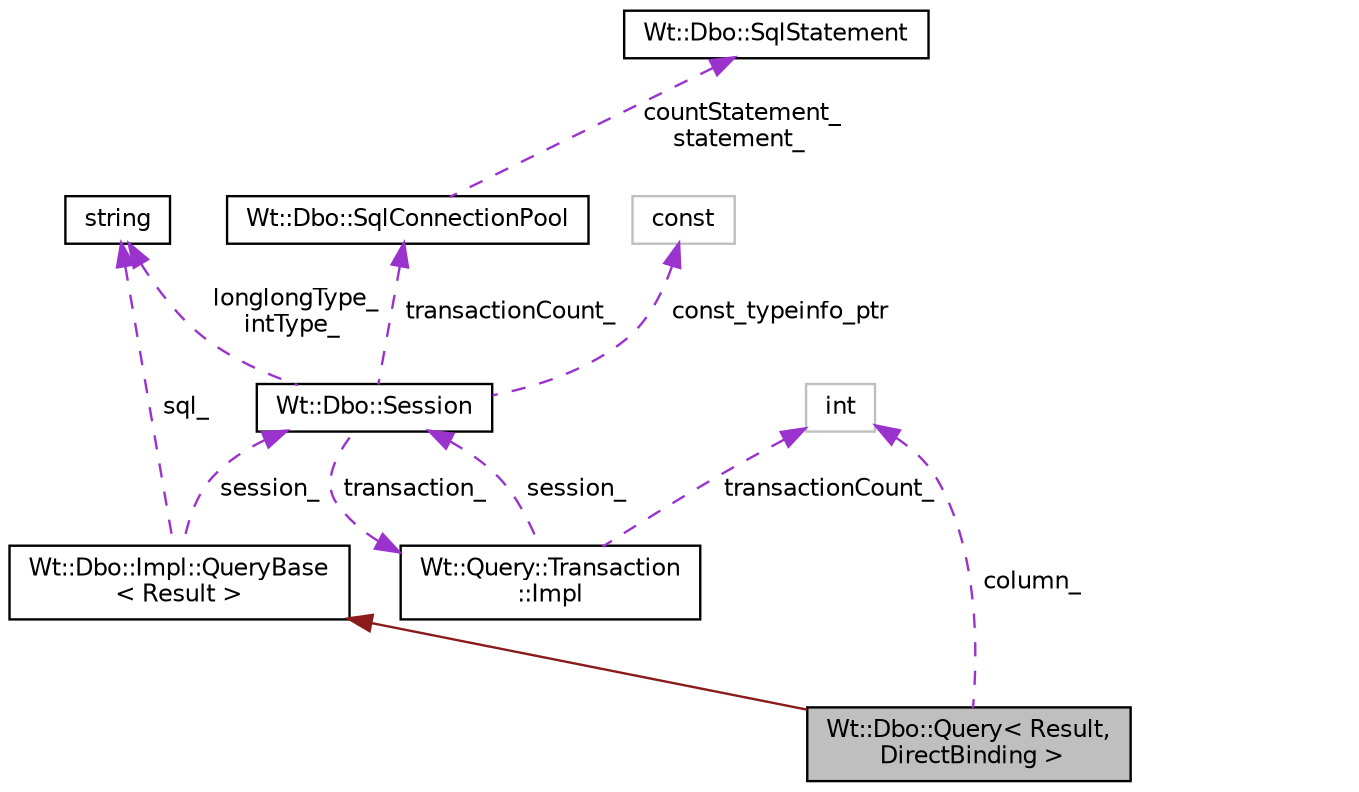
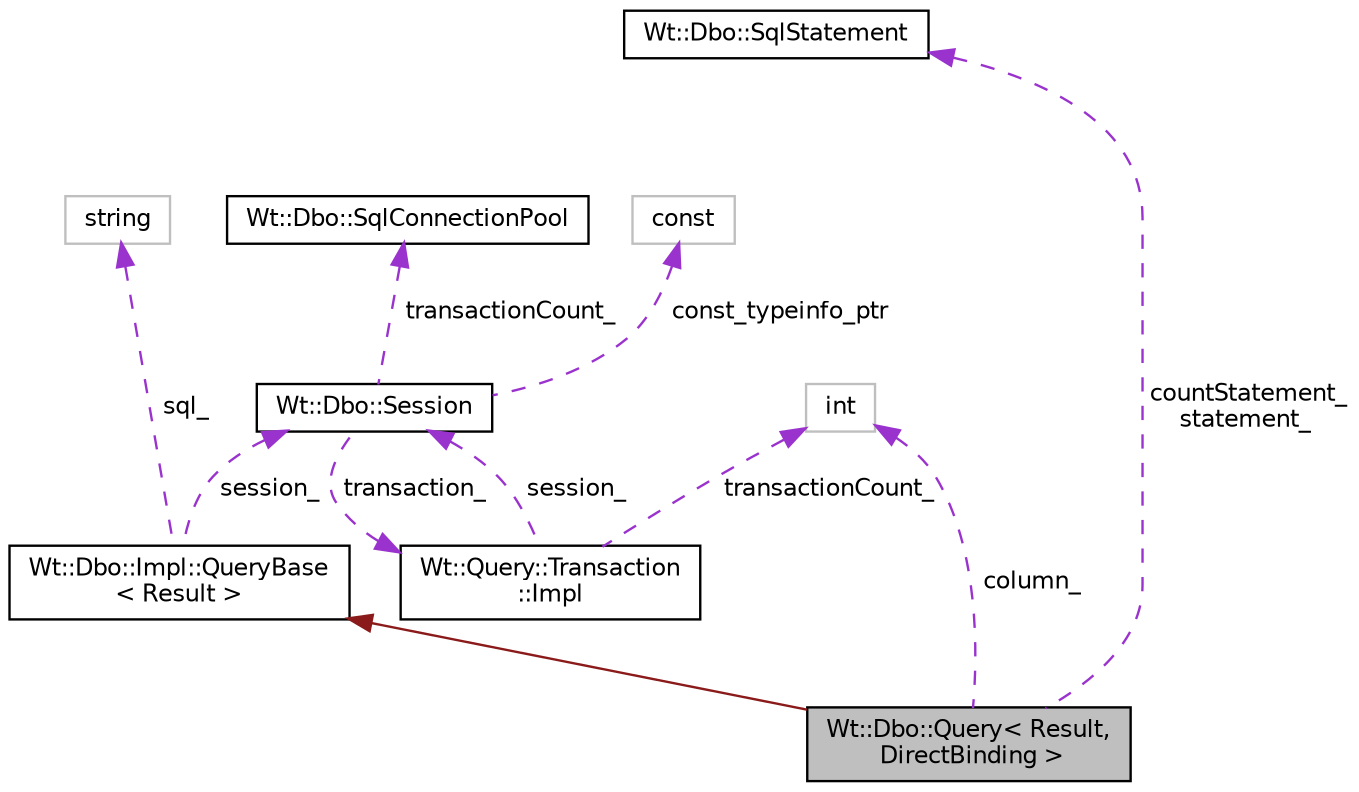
edge "Wt::Dbo::SqlConnectionPool" -> "Wt::Dbo::SqlStatement": now "Wt::Dbo::Query< Result, DirectBinding >" -> "Wt::Dbo::SqlStatement"
node "string": color black -> grey75
edge "Wt::Dbo::Session" -> "string": removed, label "longlongType_ intType_"
